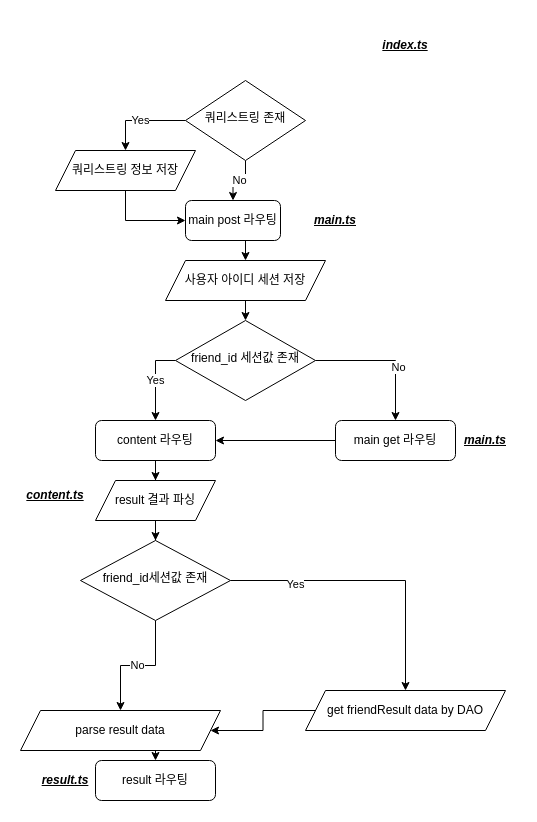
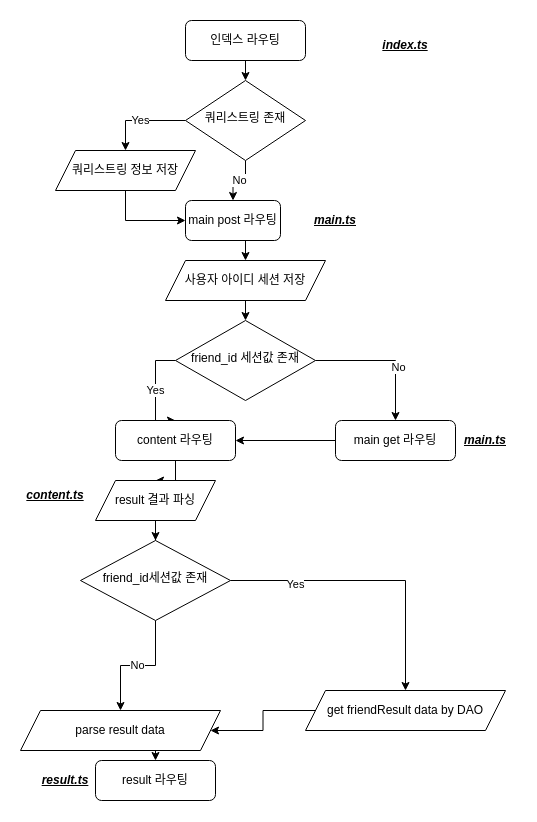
node "인덱스 라우팅": added
edge "인덱스 라우팅" -> "쿼리스트링 존재": added
node "content 라우팅": moved (156, 441) -> (176, 441)
